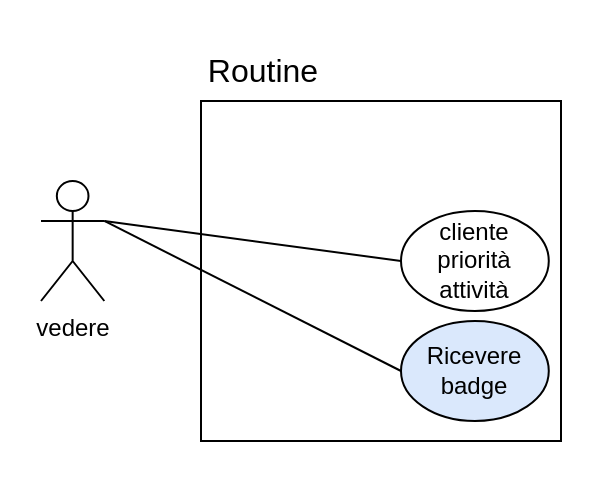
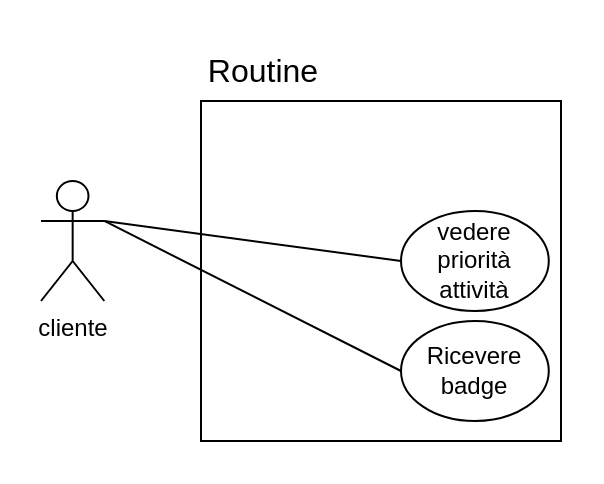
node "cliente priorità attività": label "cliente priorità attività" -> "vedere priorità attività"
node "vedere": label "vedere" -> "cliente"
node "Ricevere badge": fillcolor #dae8fc -> #ffffff
